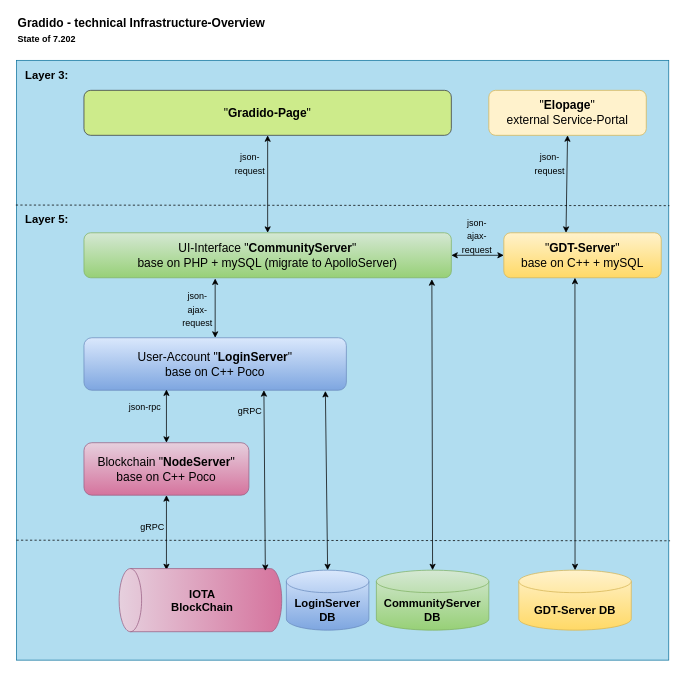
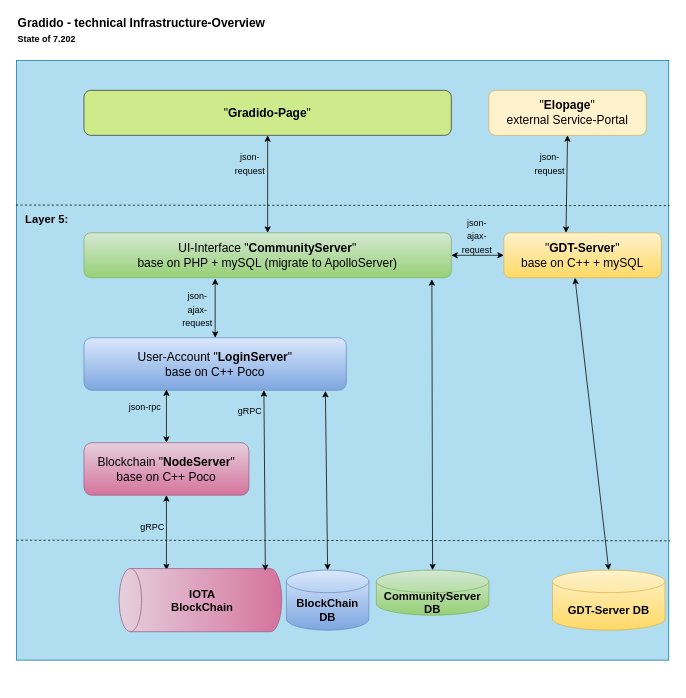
node "Layer 3:": removed
node "CommunityServer DB": size 113x60 -> 113x45
node "GDT-Server DB": moved (575, 600) -> (609, 600)
node "LoginServer DB": label "LoginServer DB" -> "BlockChain DB"
